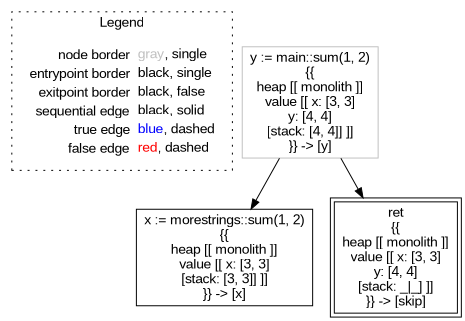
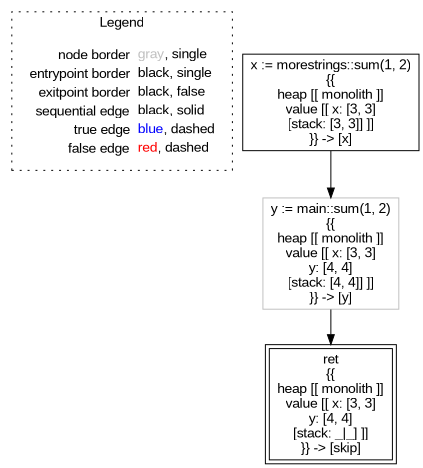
edge "y := main::sum(1, 2)" -> "x := morestrings::sum(1, 2)": reversed
